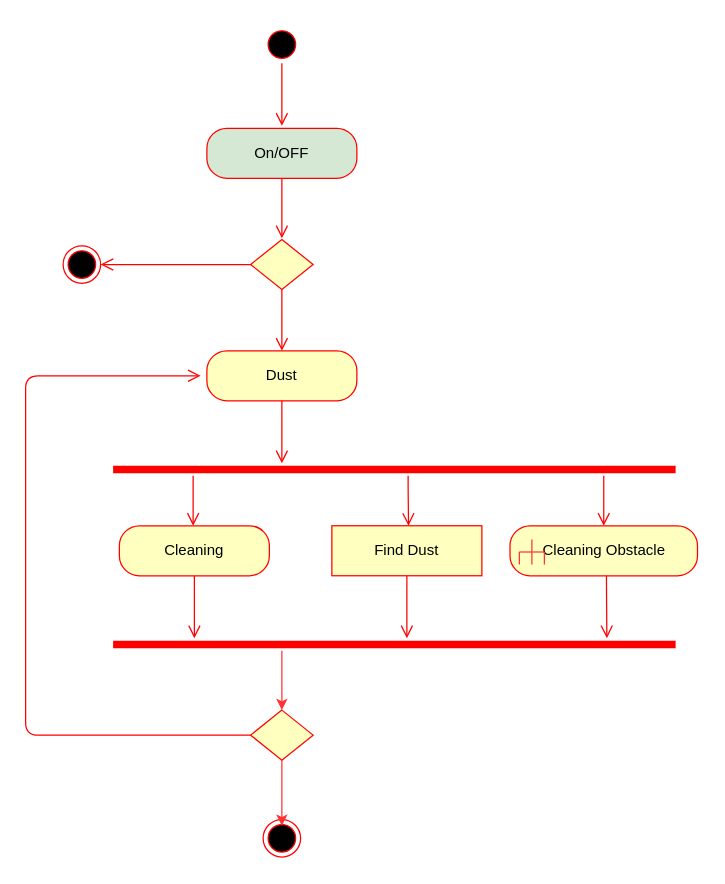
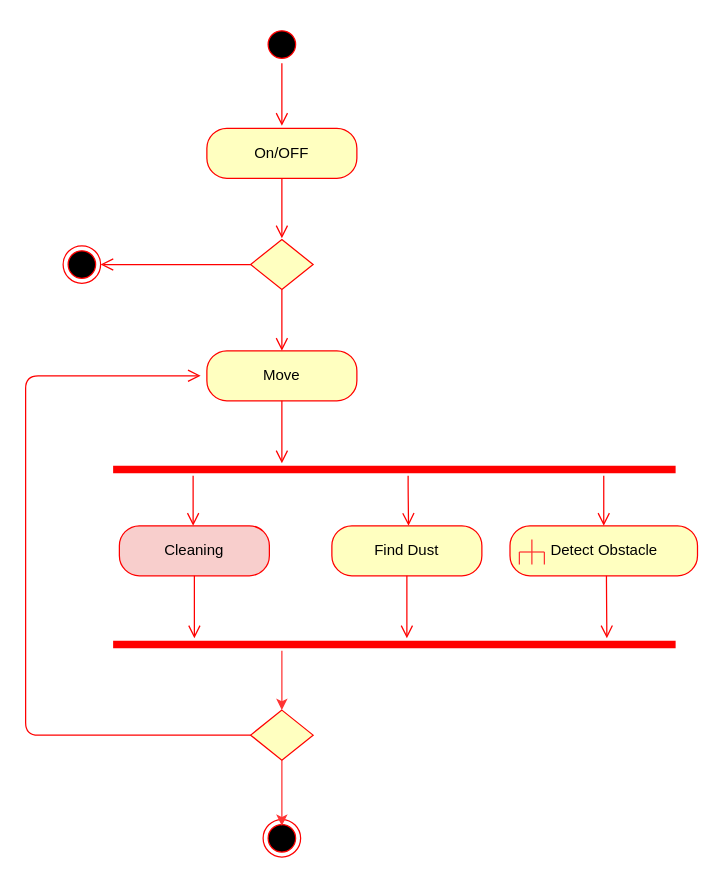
node "On/OFF": fillcolor #d5e8d4 -> #ffffc0
node "Dust": label "Dust" -> "Move"
node "Cleaning": fillcolor #ffffc0 -> #f8cecc
node "Find Dust": shape rectangle -> rounded rectangle
node "Cleaning Obstacle": label "Cleaning Obstacle" -> "Detect Obstacle"
